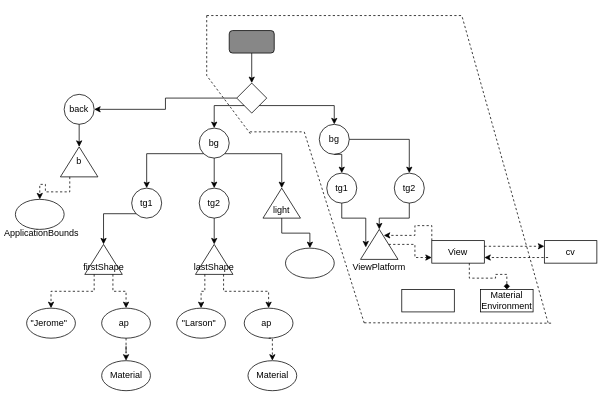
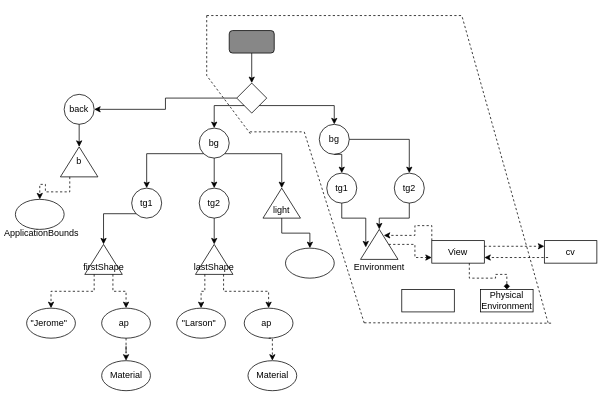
node "ViewPlatform": label "ViewPlatform" -> "Environment"
node "Material Environment": label "Material Environment" -> "Physical Environment"
